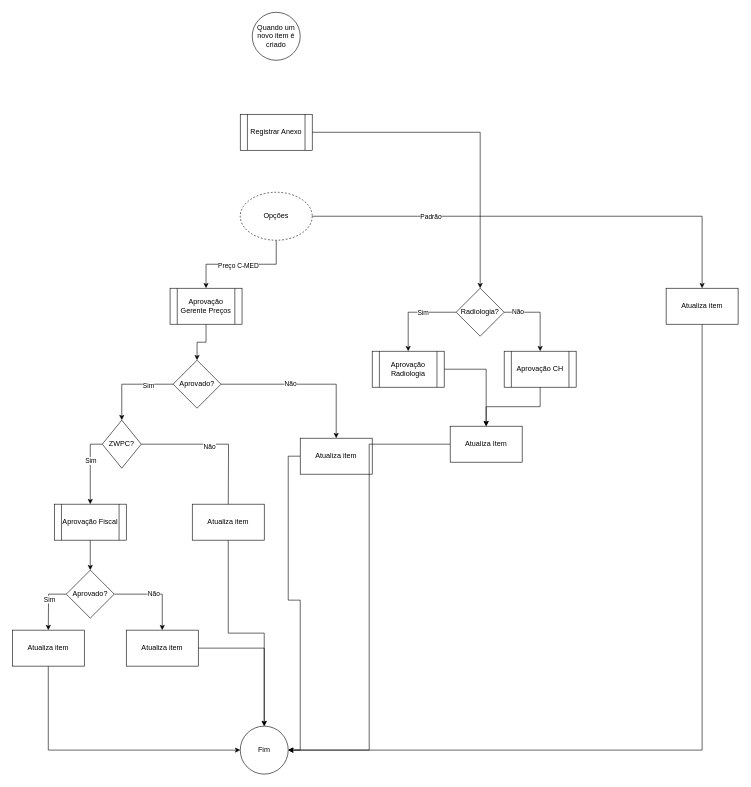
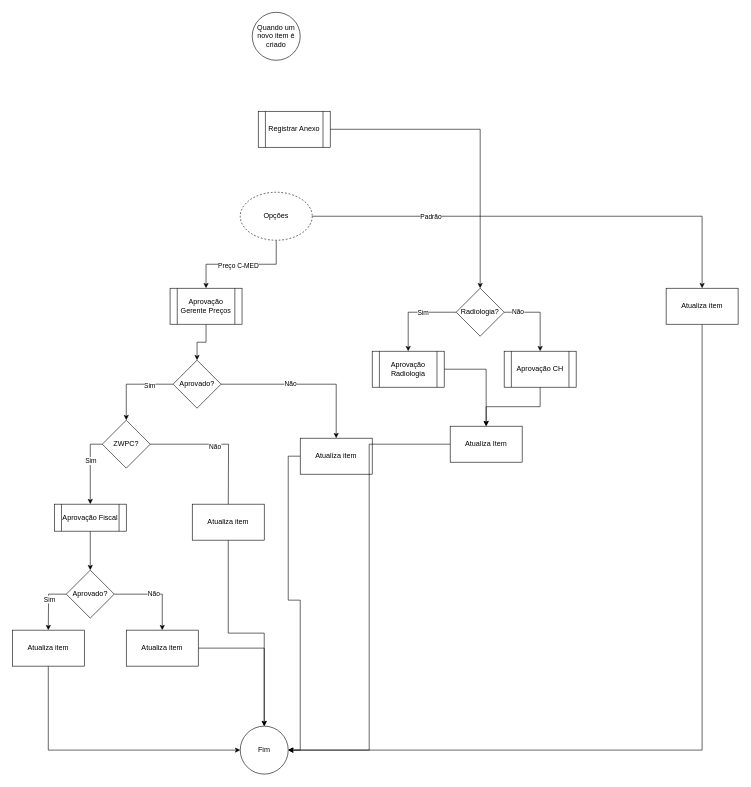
node "Registrar Anexo": moved (276, 132) -> (294, 129)
node "ZWPC?": size 39x48 -> 48x48
node "Aprovação Fiscal": size 72x36 -> 72x27
